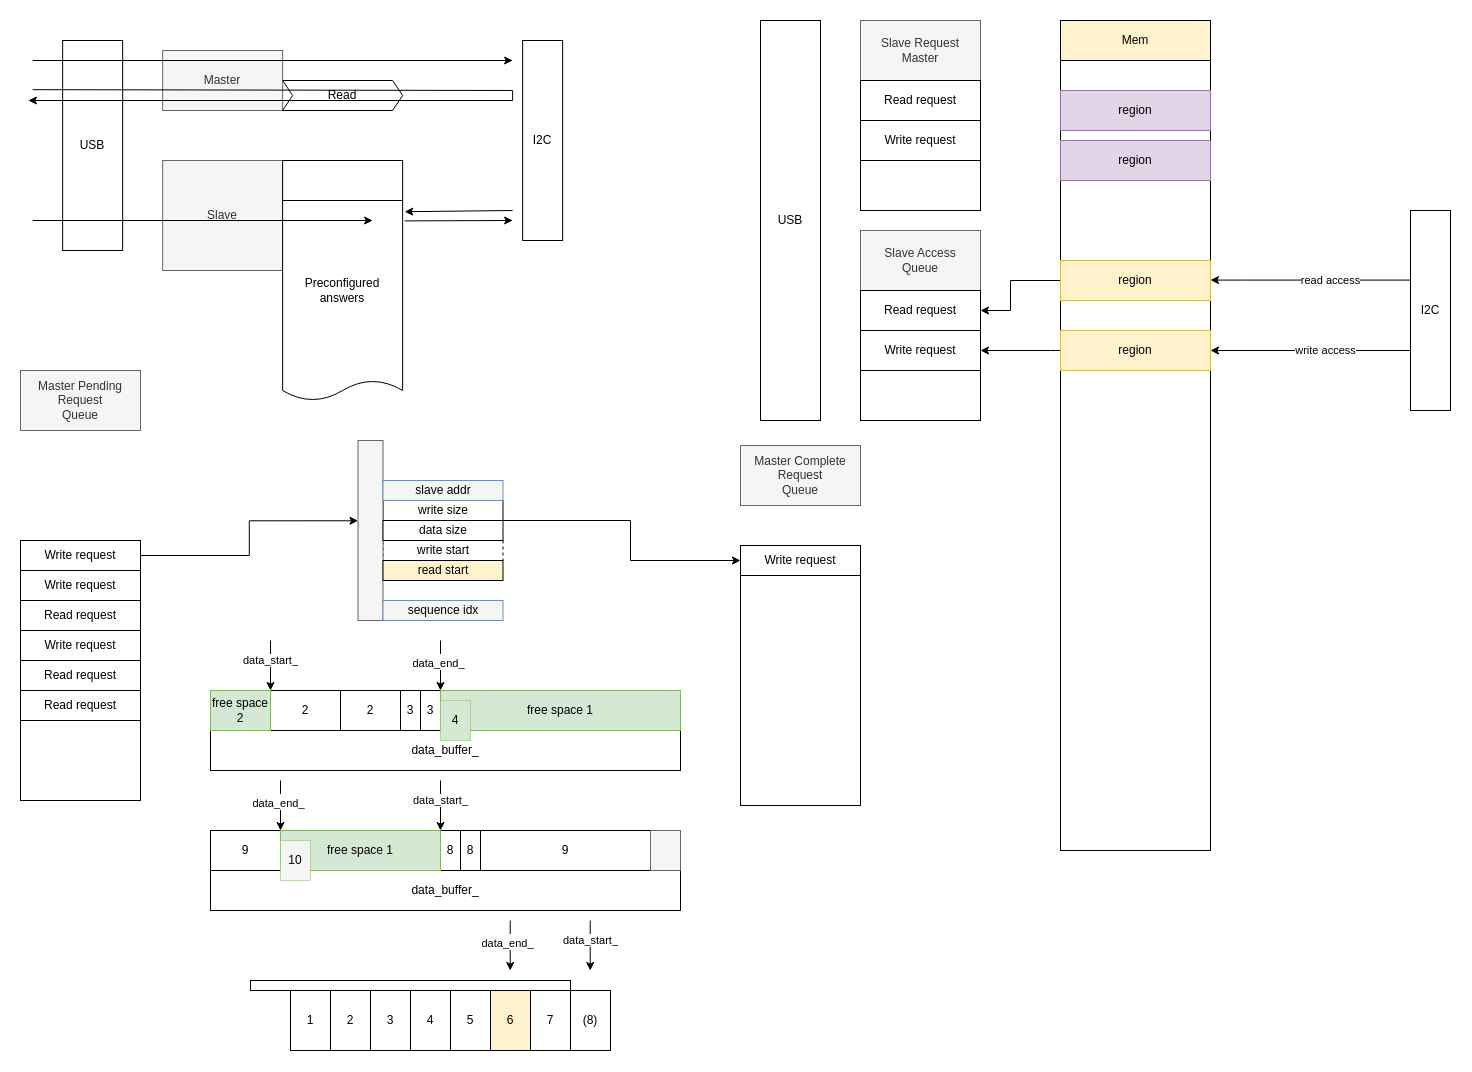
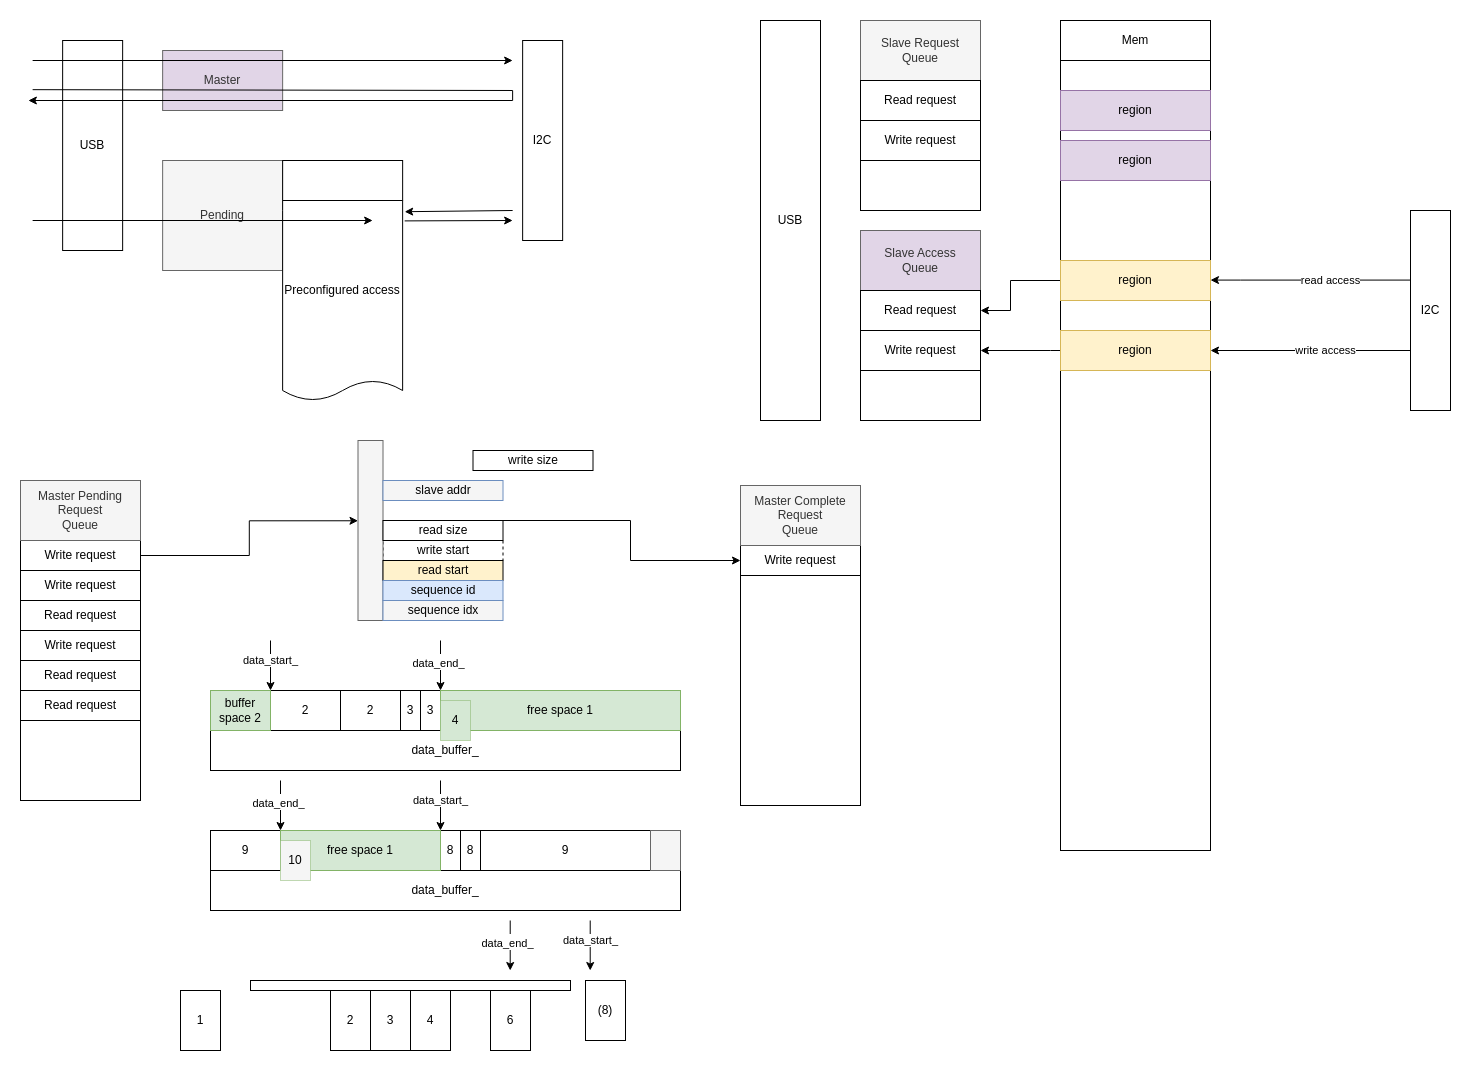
node "Mem": fillcolor #fff2cc -> #ffffff
node "Slave Request Master": label "Slave Request Master" -> "Slave Request Queue"
node "Master": fillcolor #f5f5f5 -> #e1d5e7
node "Read": removed
node "Slave": label "Slave" -> "Pending"
node "Slave Access Queue": fillcolor #f5f5f5 -> #e1d5e7
node "Preconfigured answers": label "Preconfigured answers" -> "Preconfigured access"
node "Master Pending Request Queue": moved (81, 401) -> (81, 511)
node "Master Complete Request Queue": moved (801, 476) -> (801, 516)
node "write size": moved (443, 511) -> (533, 461)
node "data size": label "data size" -> "read size"
node "sequence id": added
node "free space 2": label "free space 2" -> "buffer space 2"
node "1": moved (311, 1021) -> (201, 1021)
node "5": removed
node "6": fillcolor #fff2cc -> #ffffff
node "7": removed
node "(8)": moved (591, 1021) -> (606, 1011)
